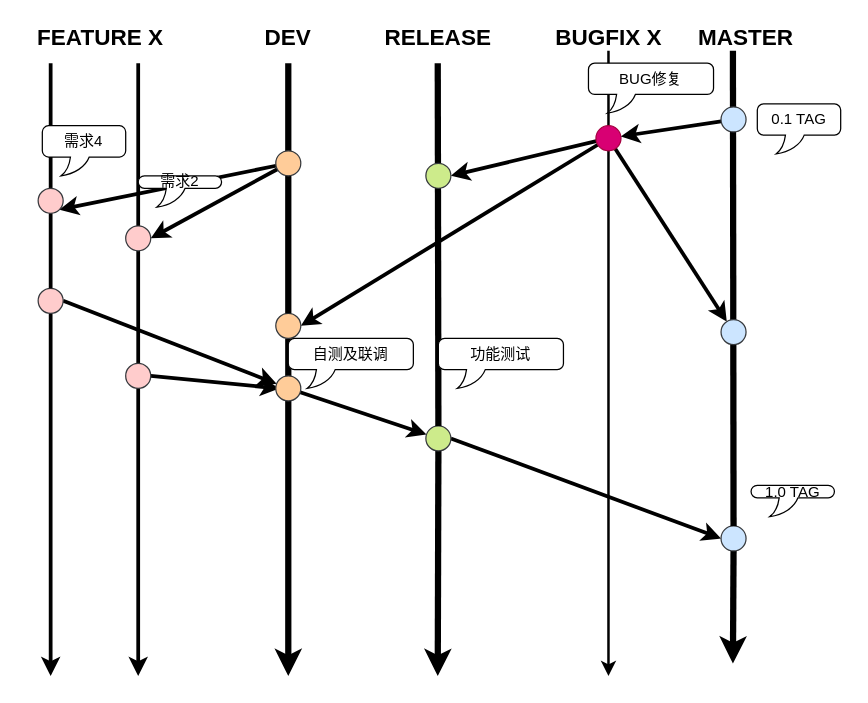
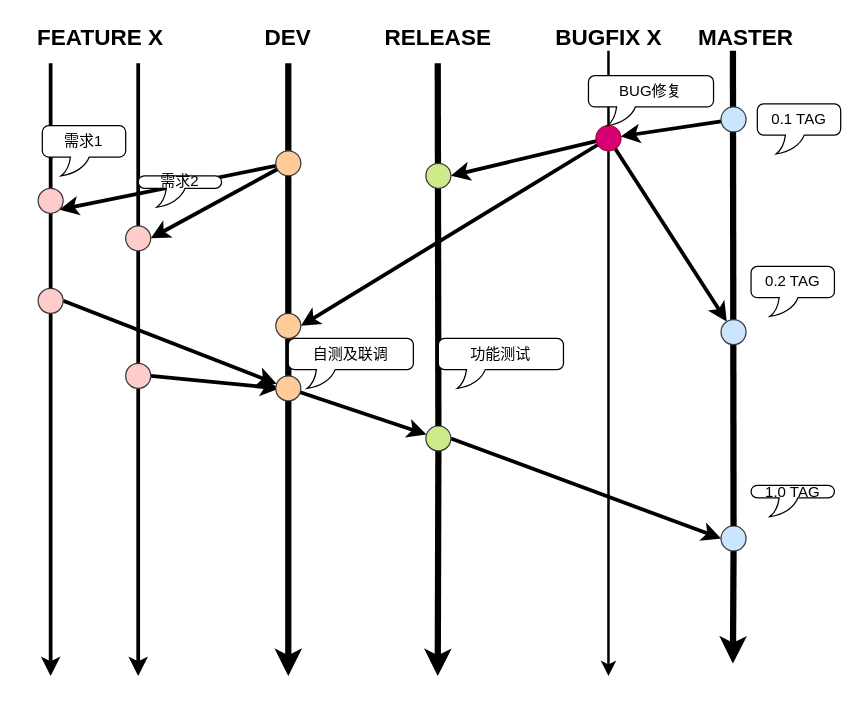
node "BUG修复": moved (651, 88) -> (651, 101)
node "需求4": label "需求4" -> "需求1"
node "0.2 TAG": added
